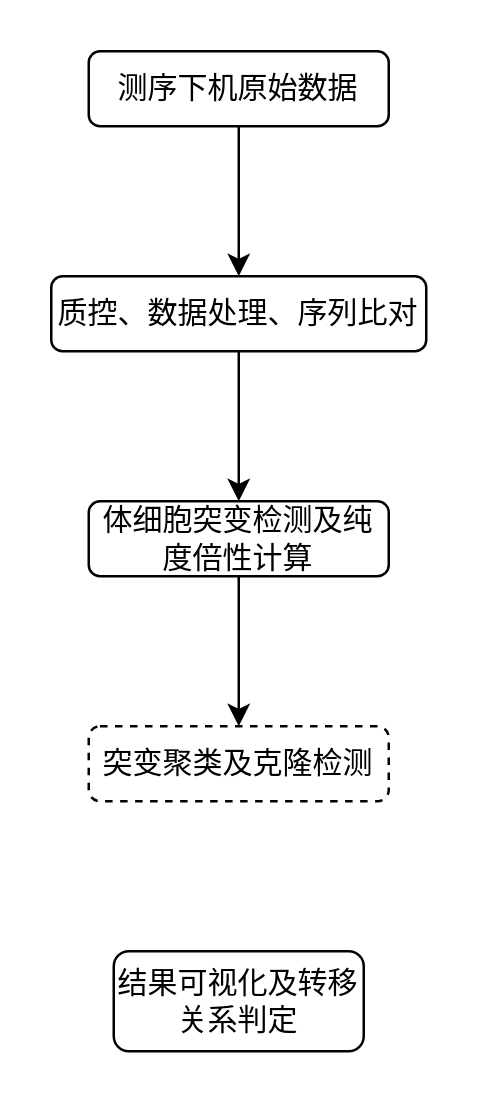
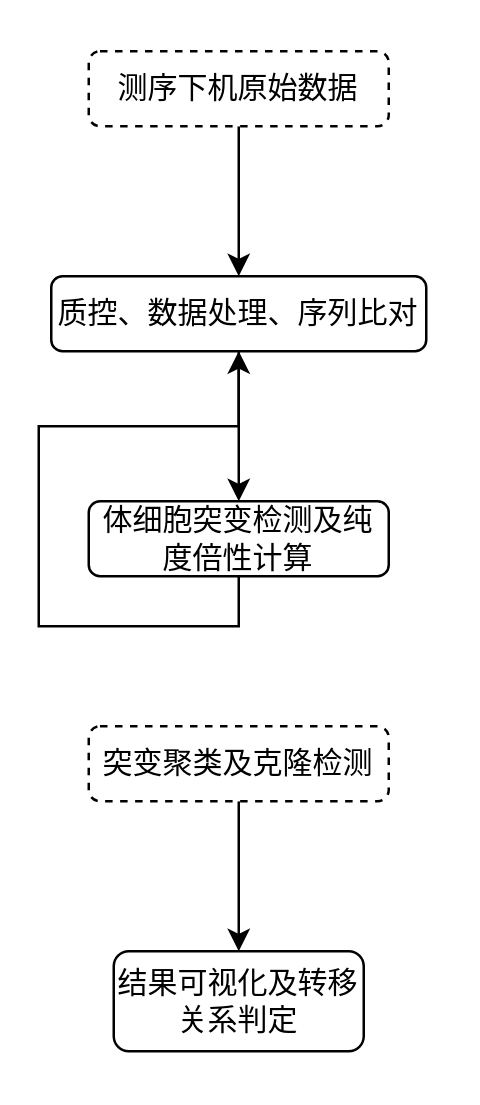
node "测序下机原始数据": style solid -> dashed
edge "体细胞突变检测及纯度倍性计算" -> "突变聚类及克隆检测": now "体细胞突变检测及纯度倍性计算" -> "质控、数据处理、序列比对"
edge "突变聚类及克隆检测" -> "结果可视化及转移关系判定": added
